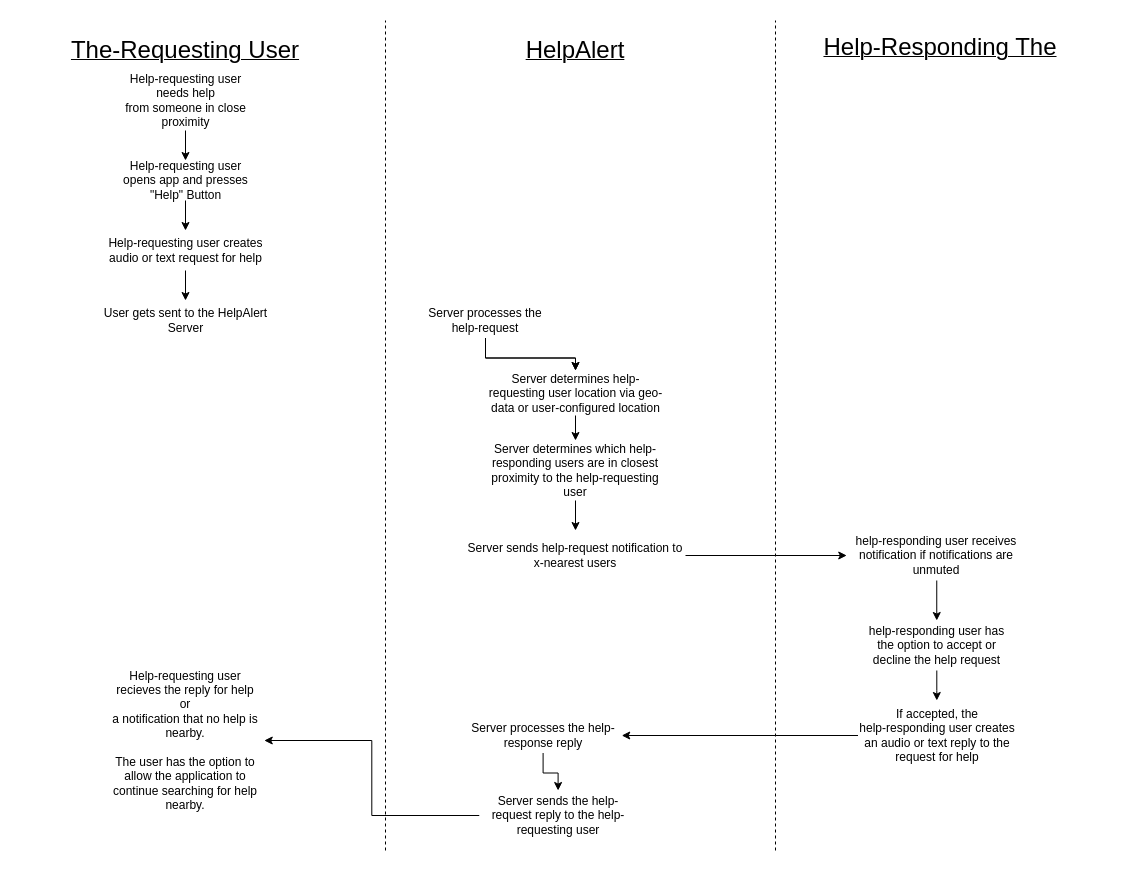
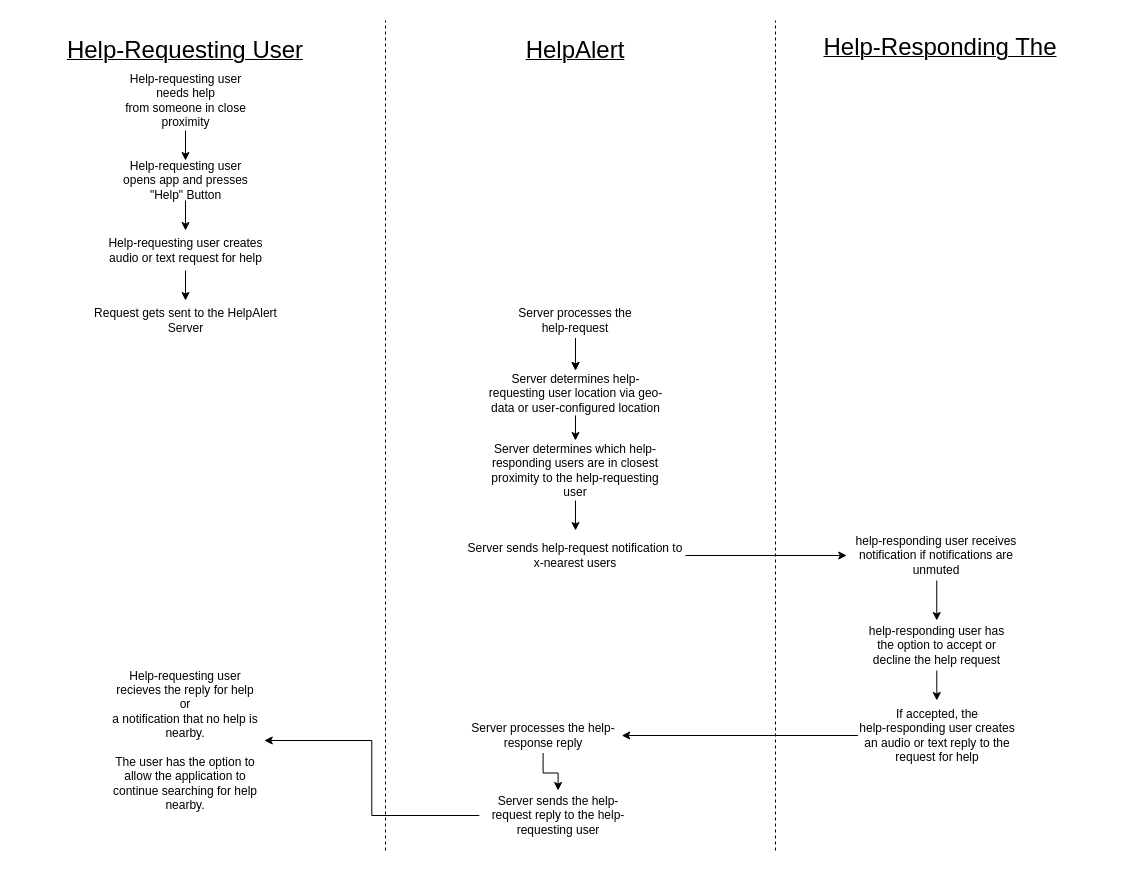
node "The-Requesting User": label "The-Requesting User" -> "Help-Requesting User"
node "User gets sent to the HelpAlert Server": label "User gets sent to the HelpAlert Server" -> "Request gets sent to the HelpAlert Server"
node "Server processes the help-request": moved (486, 321) -> (576, 321)
